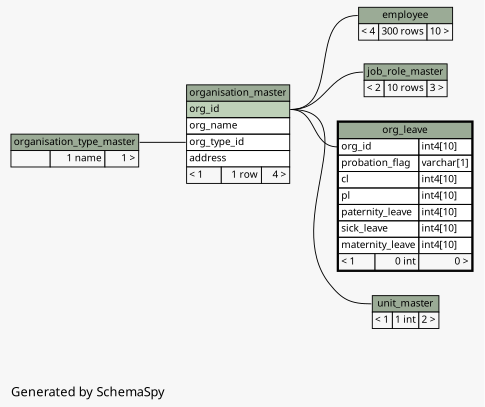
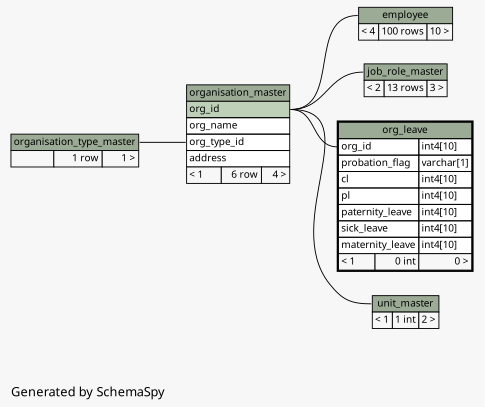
node "employee": text "300 rows" -> "100 rows"
node "job_role_master": text "10 rows" -> "13 rows"
node "organisation_type_master": text "1 name" -> "1 row"
node "organisation_master": text "1 row" -> "6 row"
